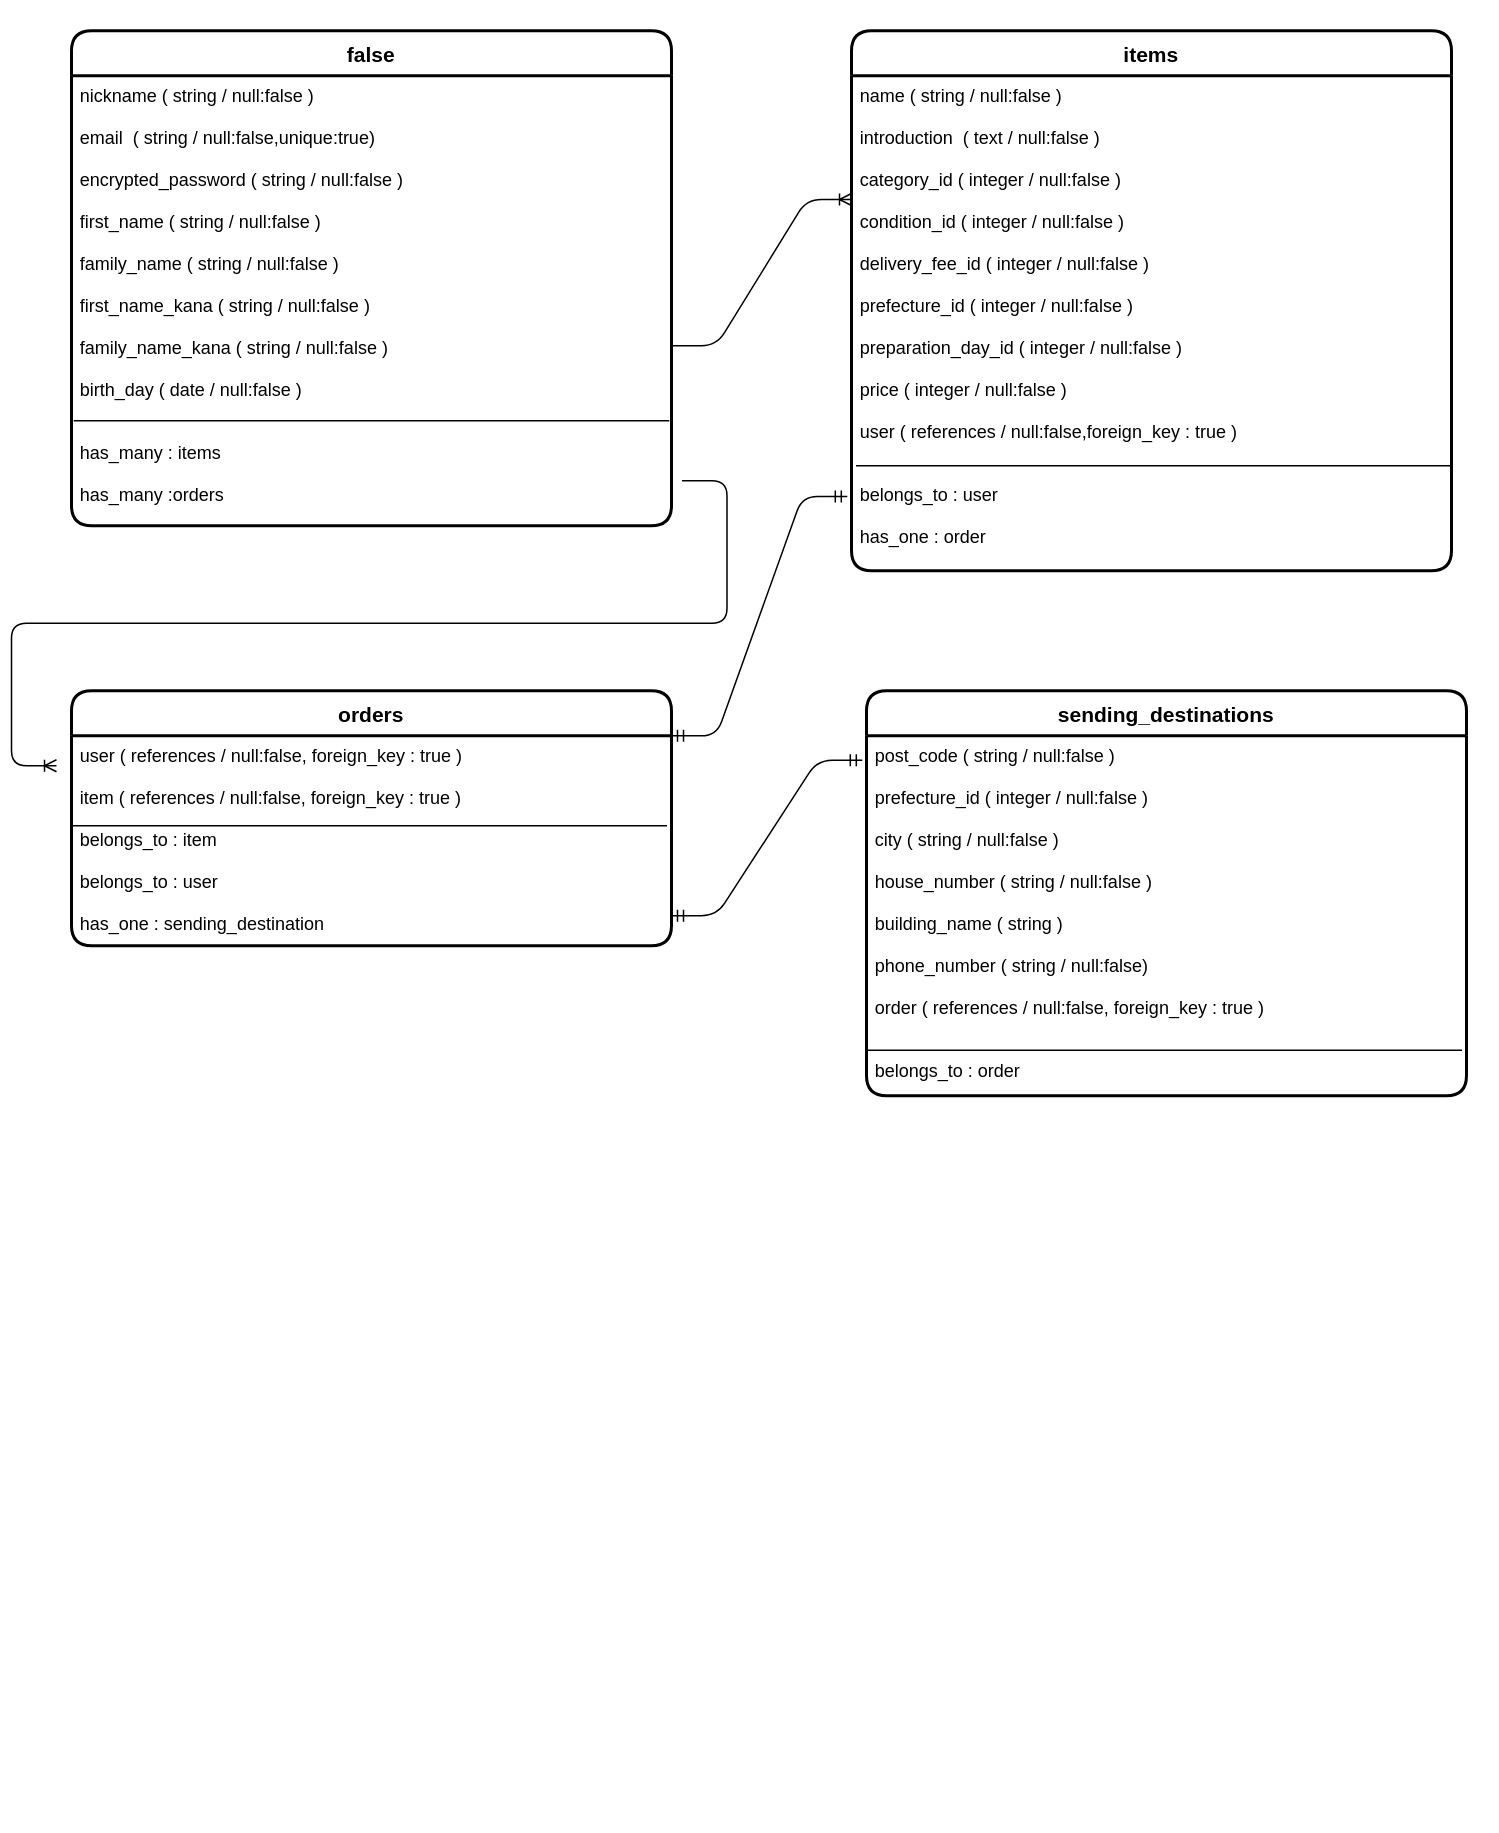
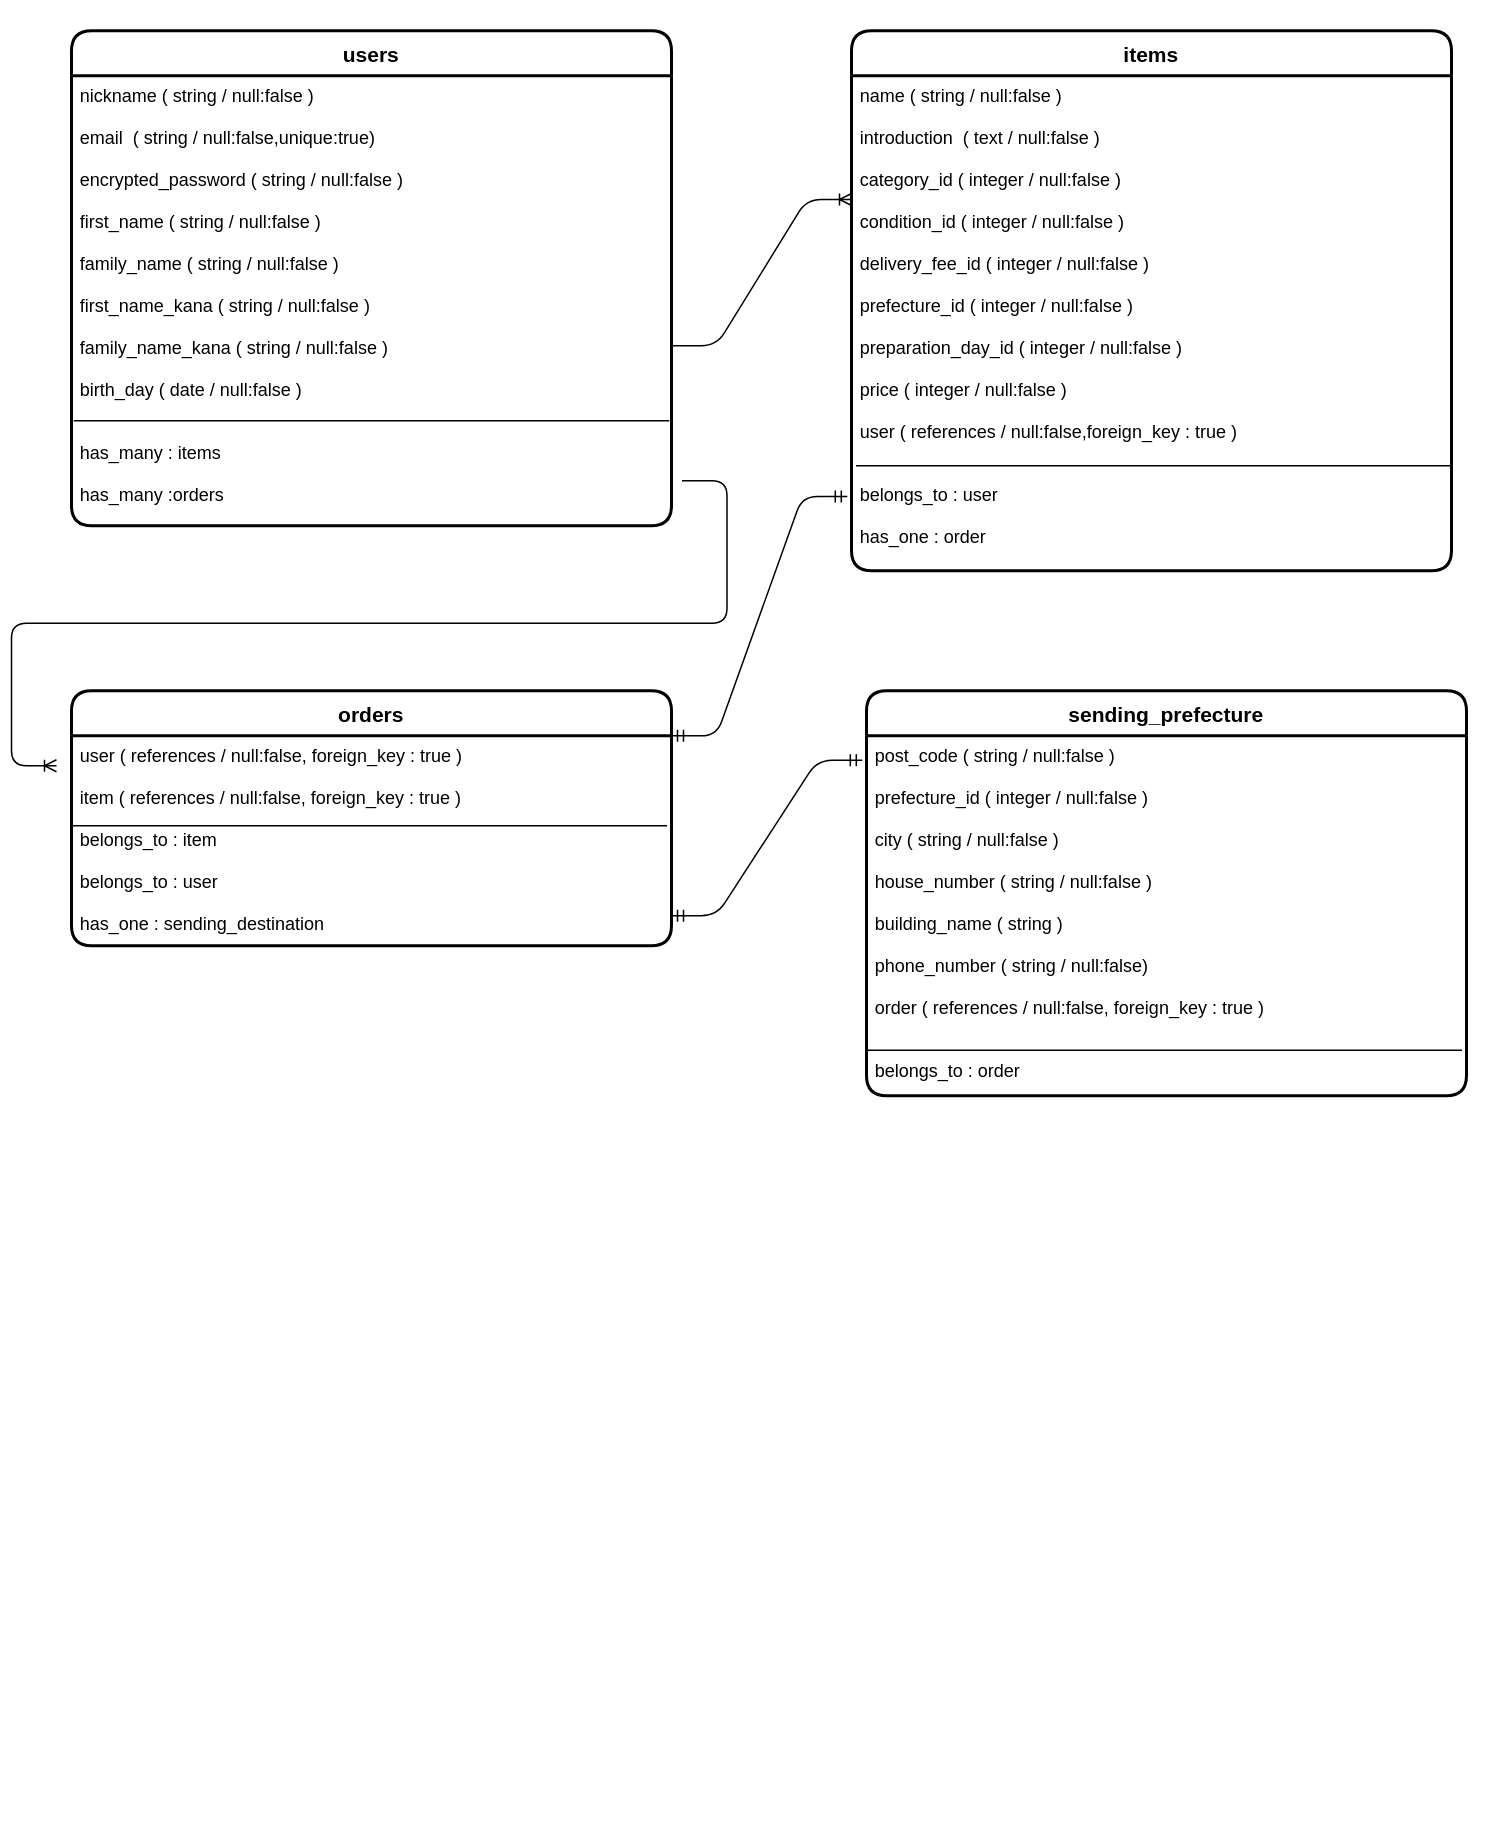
node "false": label "false" -> "users"
node "sending_destinations": label "sending_destinations" -> "sending_prefecture"
